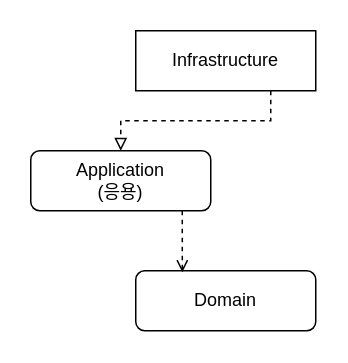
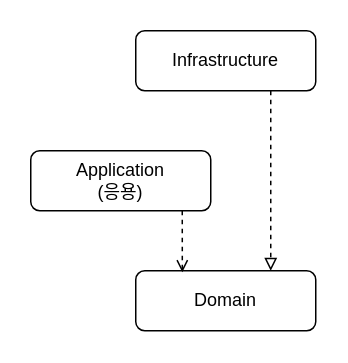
node "Infrastructure": shape rectangle -> rounded rectangle
edge "Infrastructure" -> "Application (응용)": now "Infrastructure" -> "Domain"
